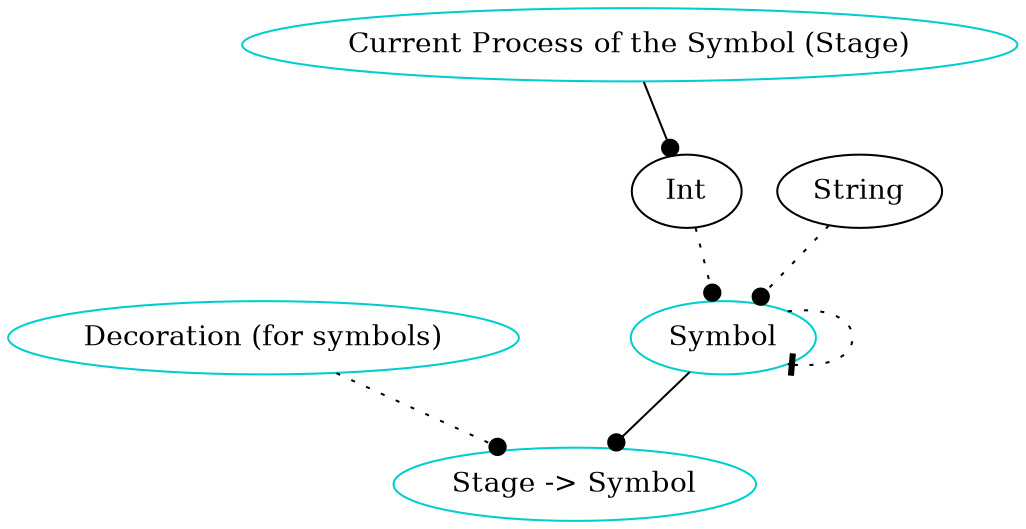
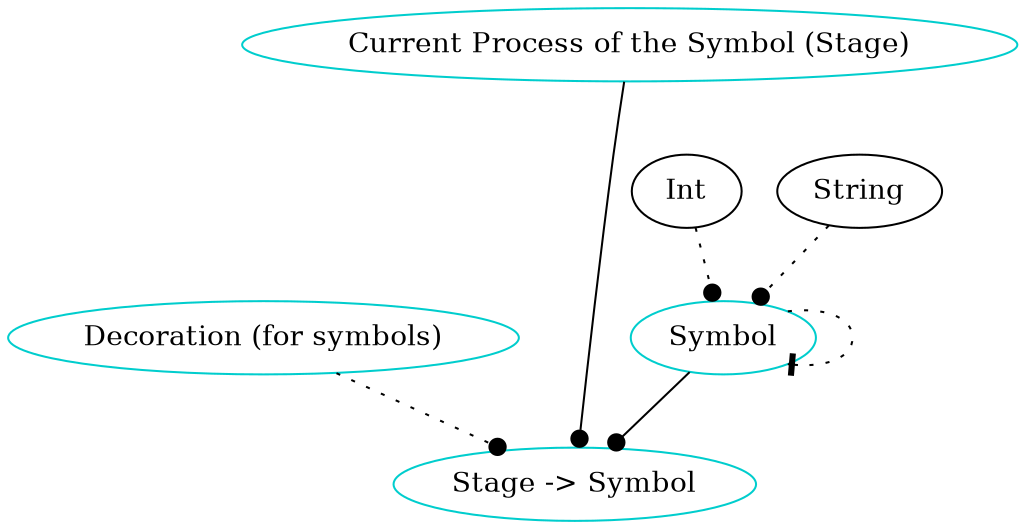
edge "Current Process of the Symbol (Stage)" -> "Int": now "Current Process of the Symbol (Stage)" -> "Stage -> Symbol"
